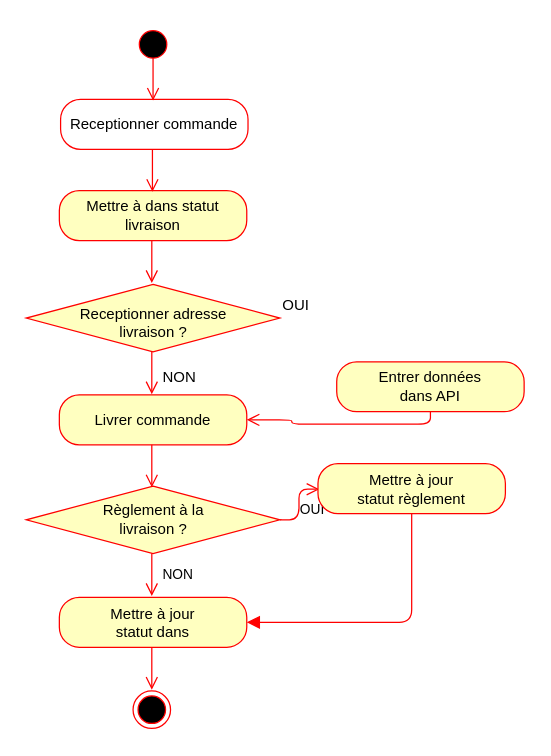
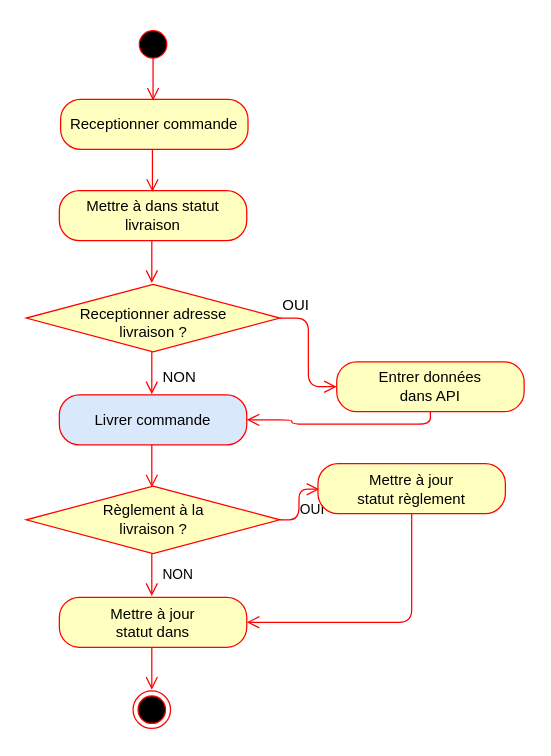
node "Receptionner commande": fillcolor #ffffff -> #ffffc0
edge "Receptionner adresse livraison ?" -> "Entrer données dans API": added
node "Livrer commande": fillcolor #ffffc0 -> #dae8fc
edge "Mettre à jour statut règlement" -> "Mettre à jour statut dans": arrowhead block -> open
